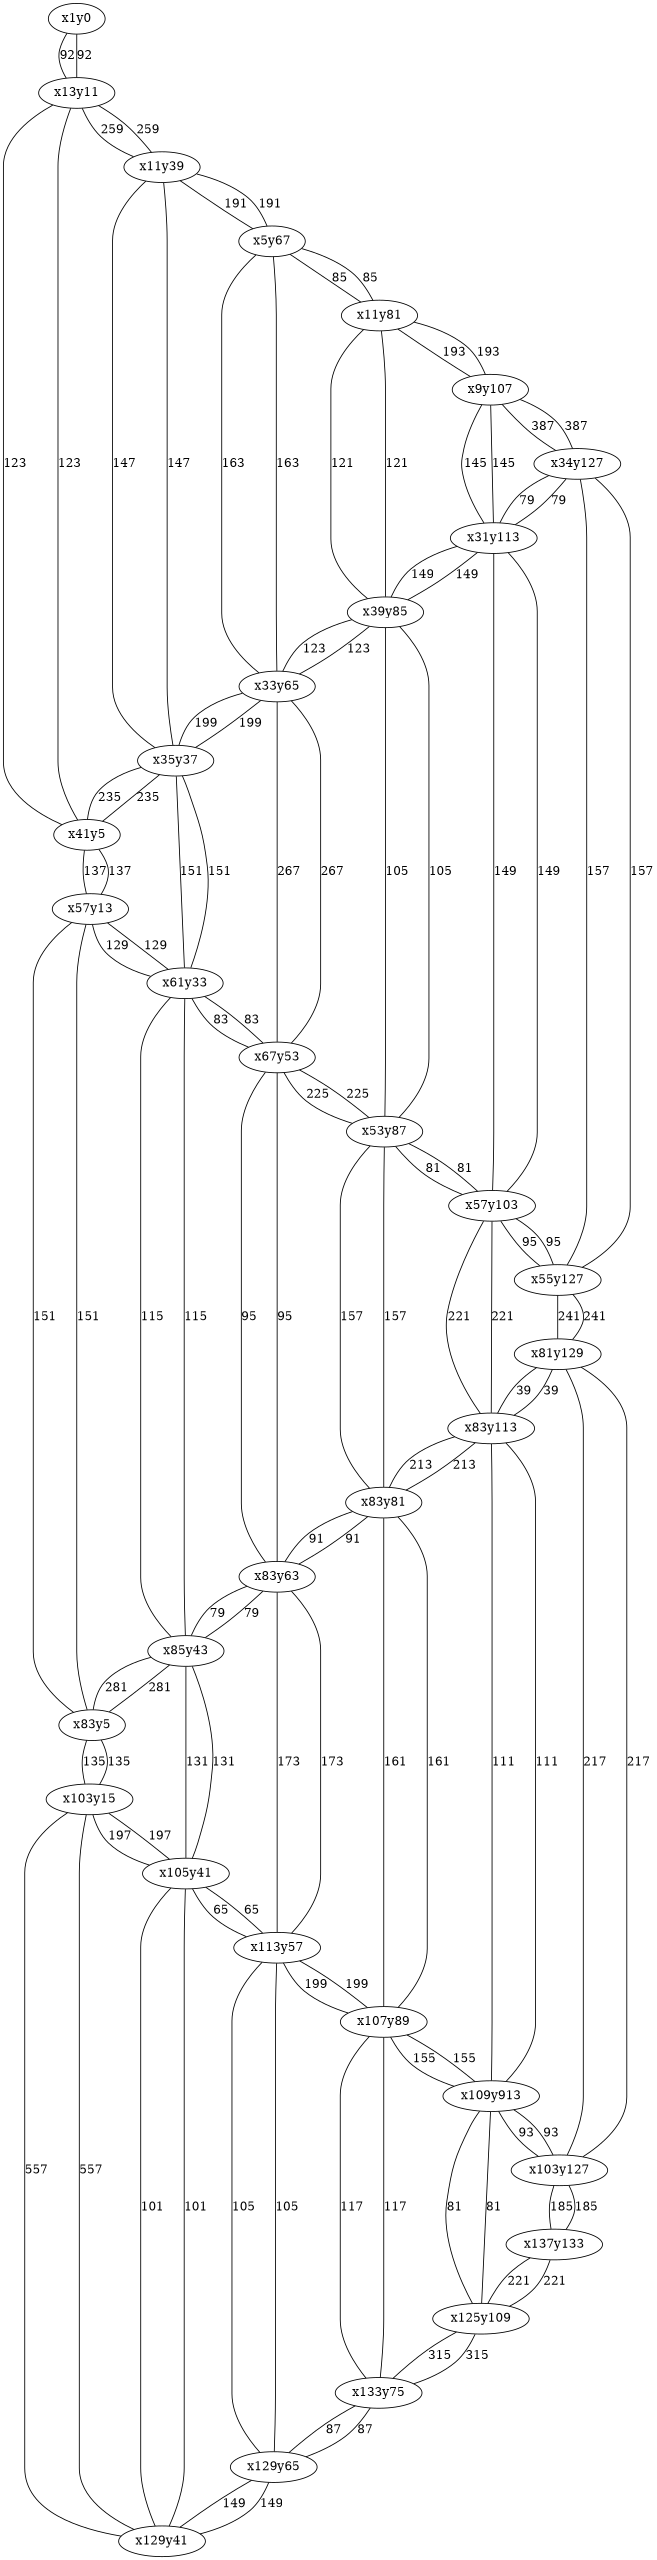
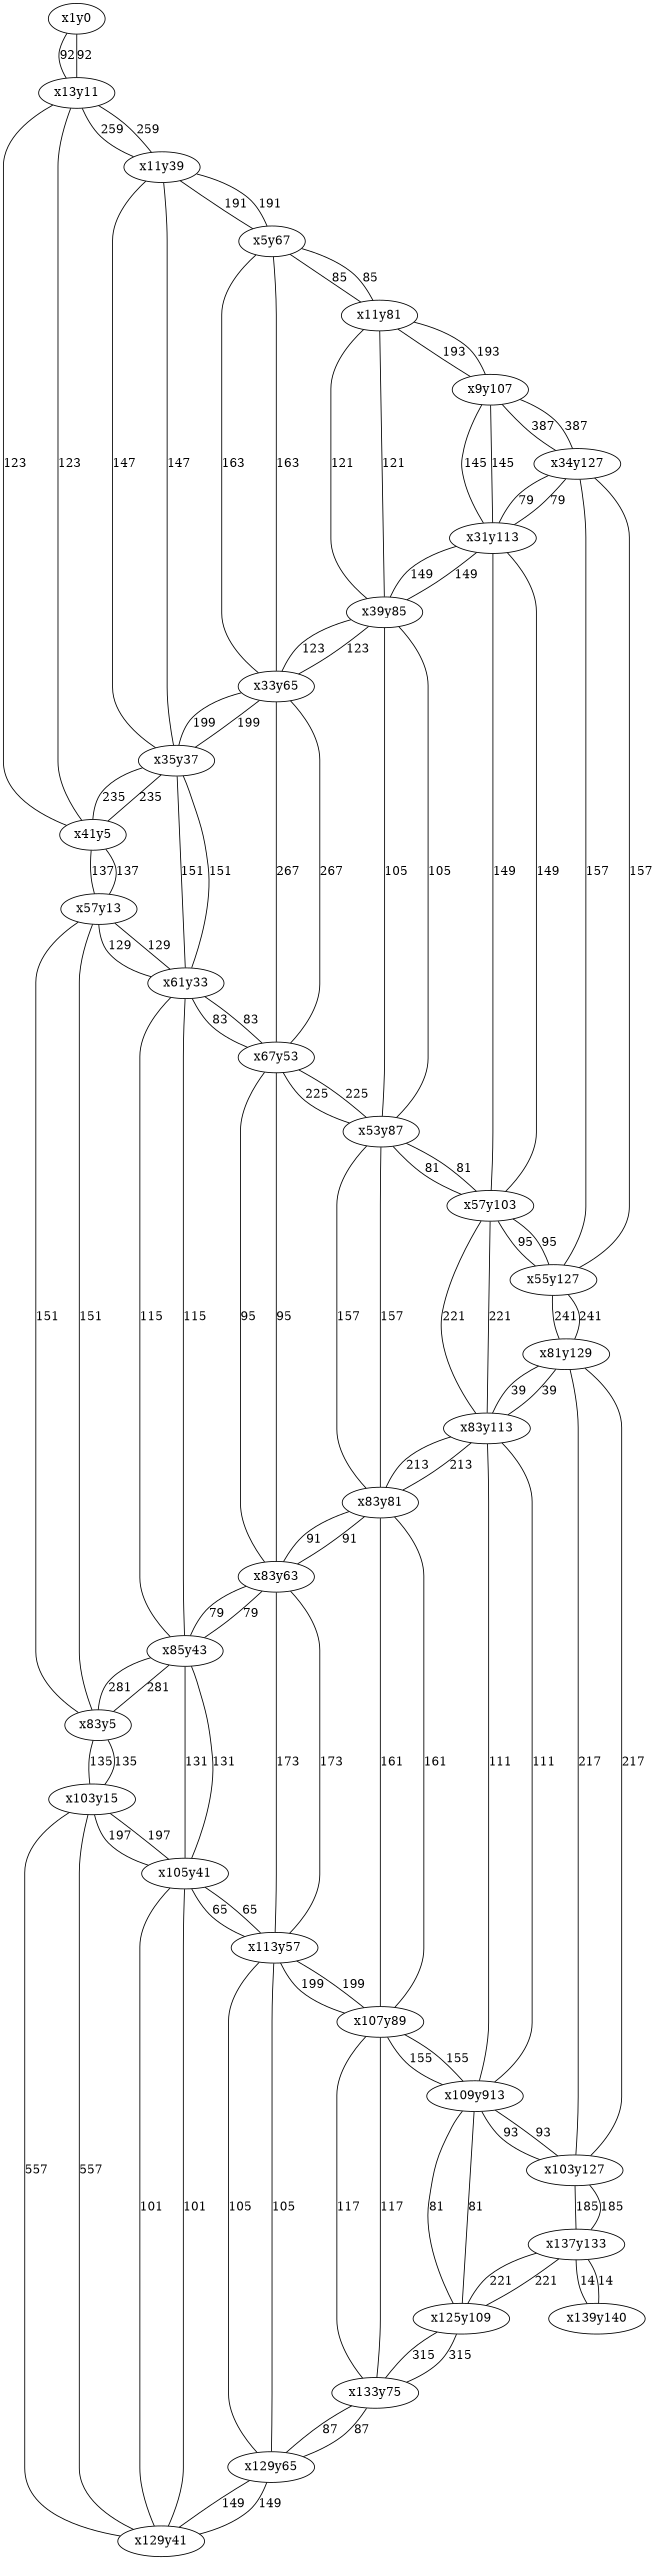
node "x139y140": added
